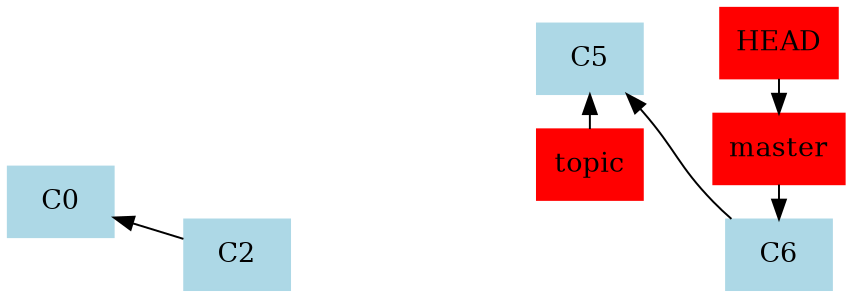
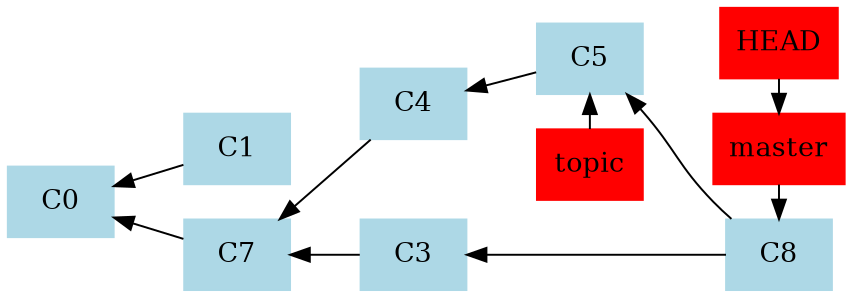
node "C4": added
node "C1": added
node "C2": label "C2" -> "C7"
node "C3": added
node "C6": label "C6" -> "C8"
